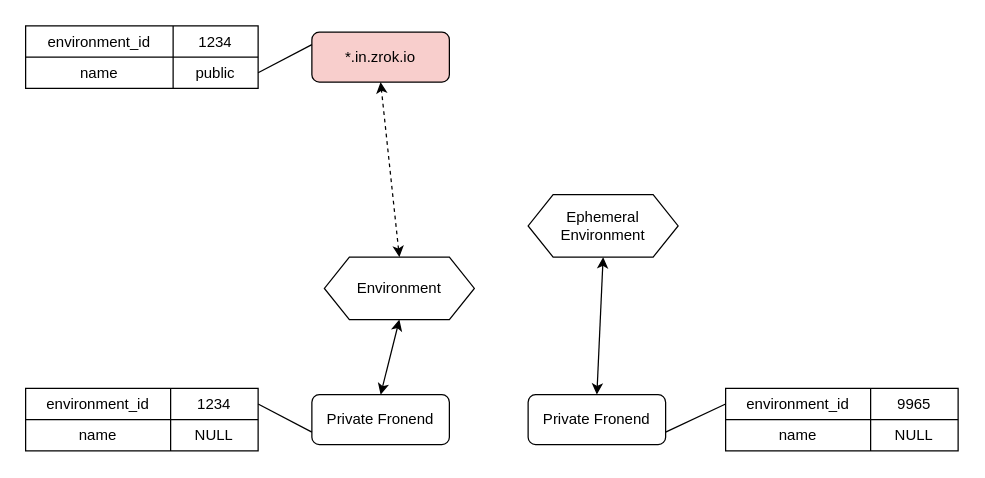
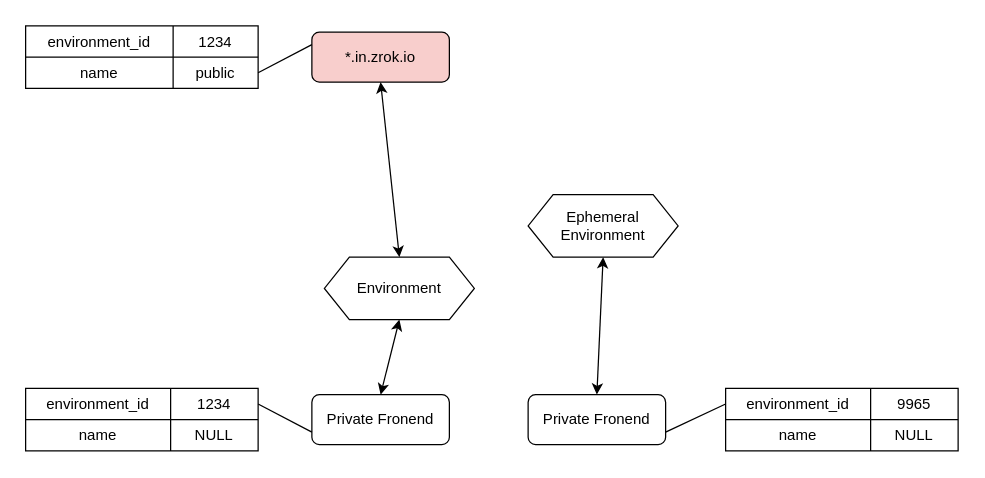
edge "*.in.zrok.io" -- "Environment": style dashed -> solid
